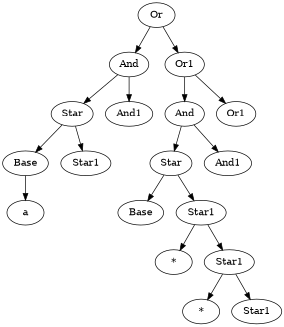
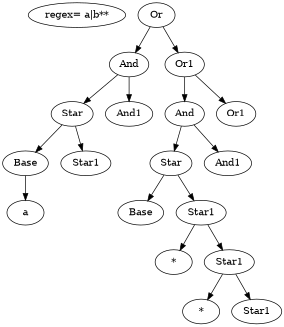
node "regex= a|b**": added
